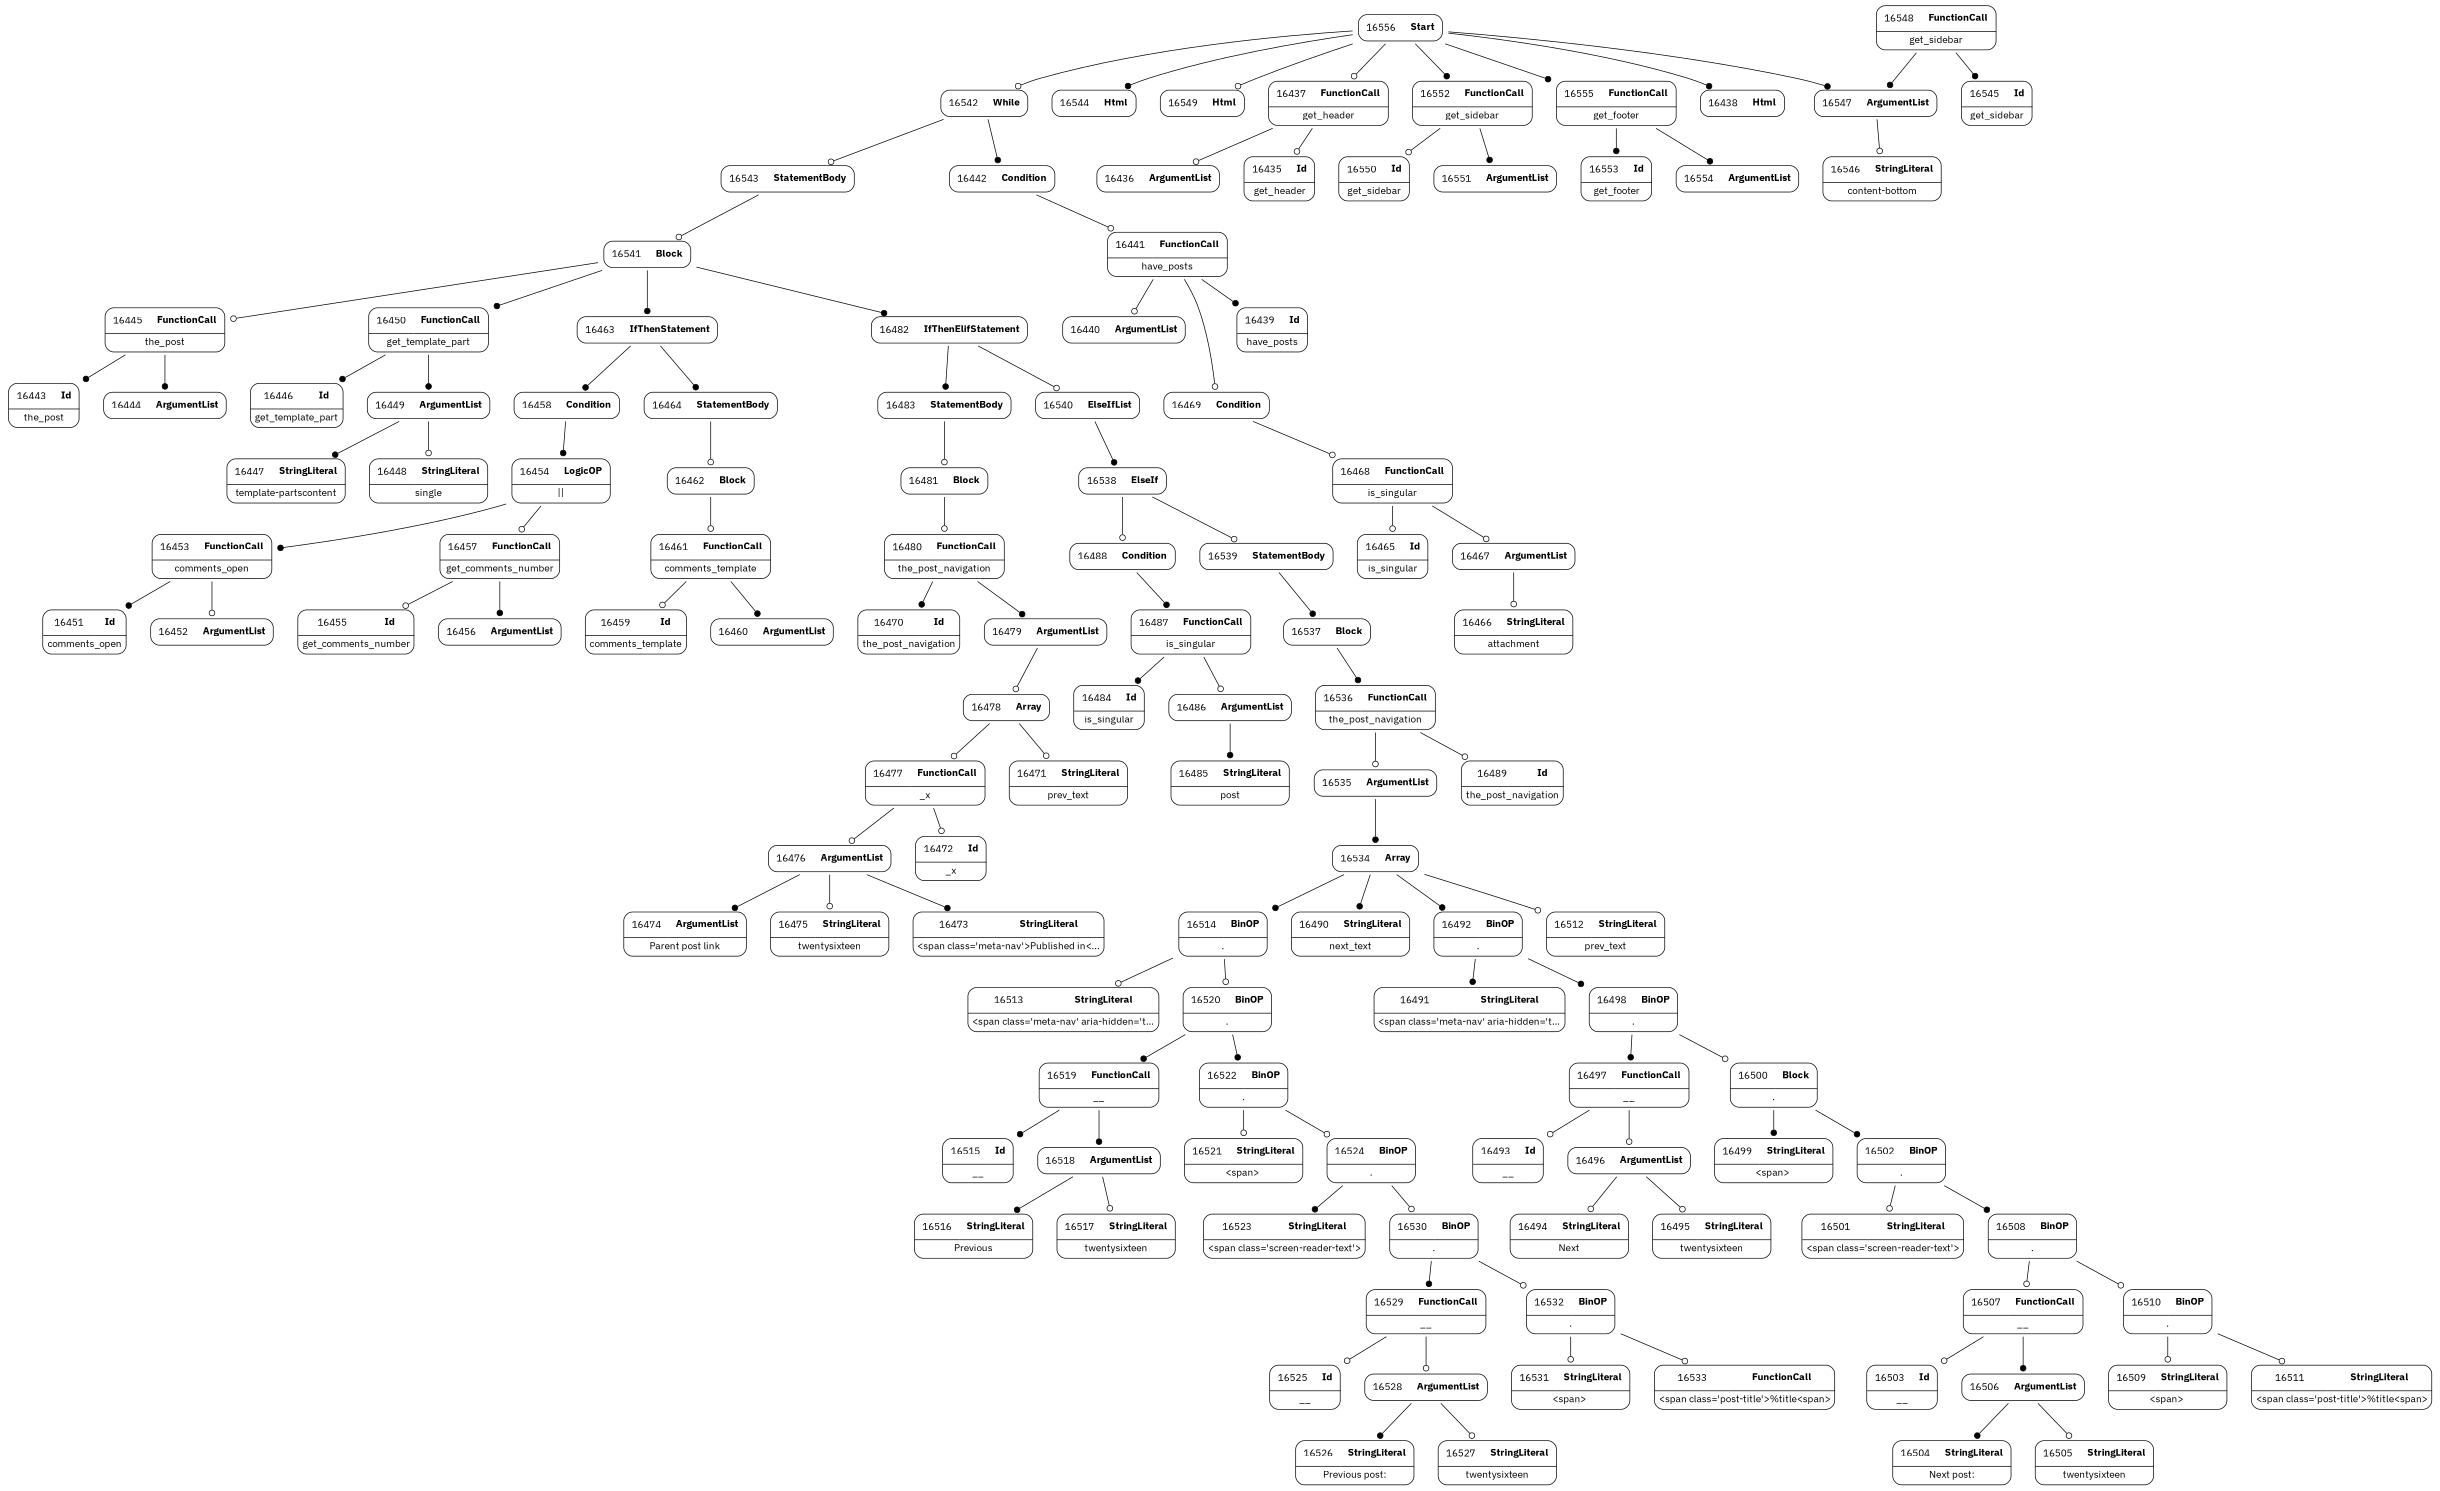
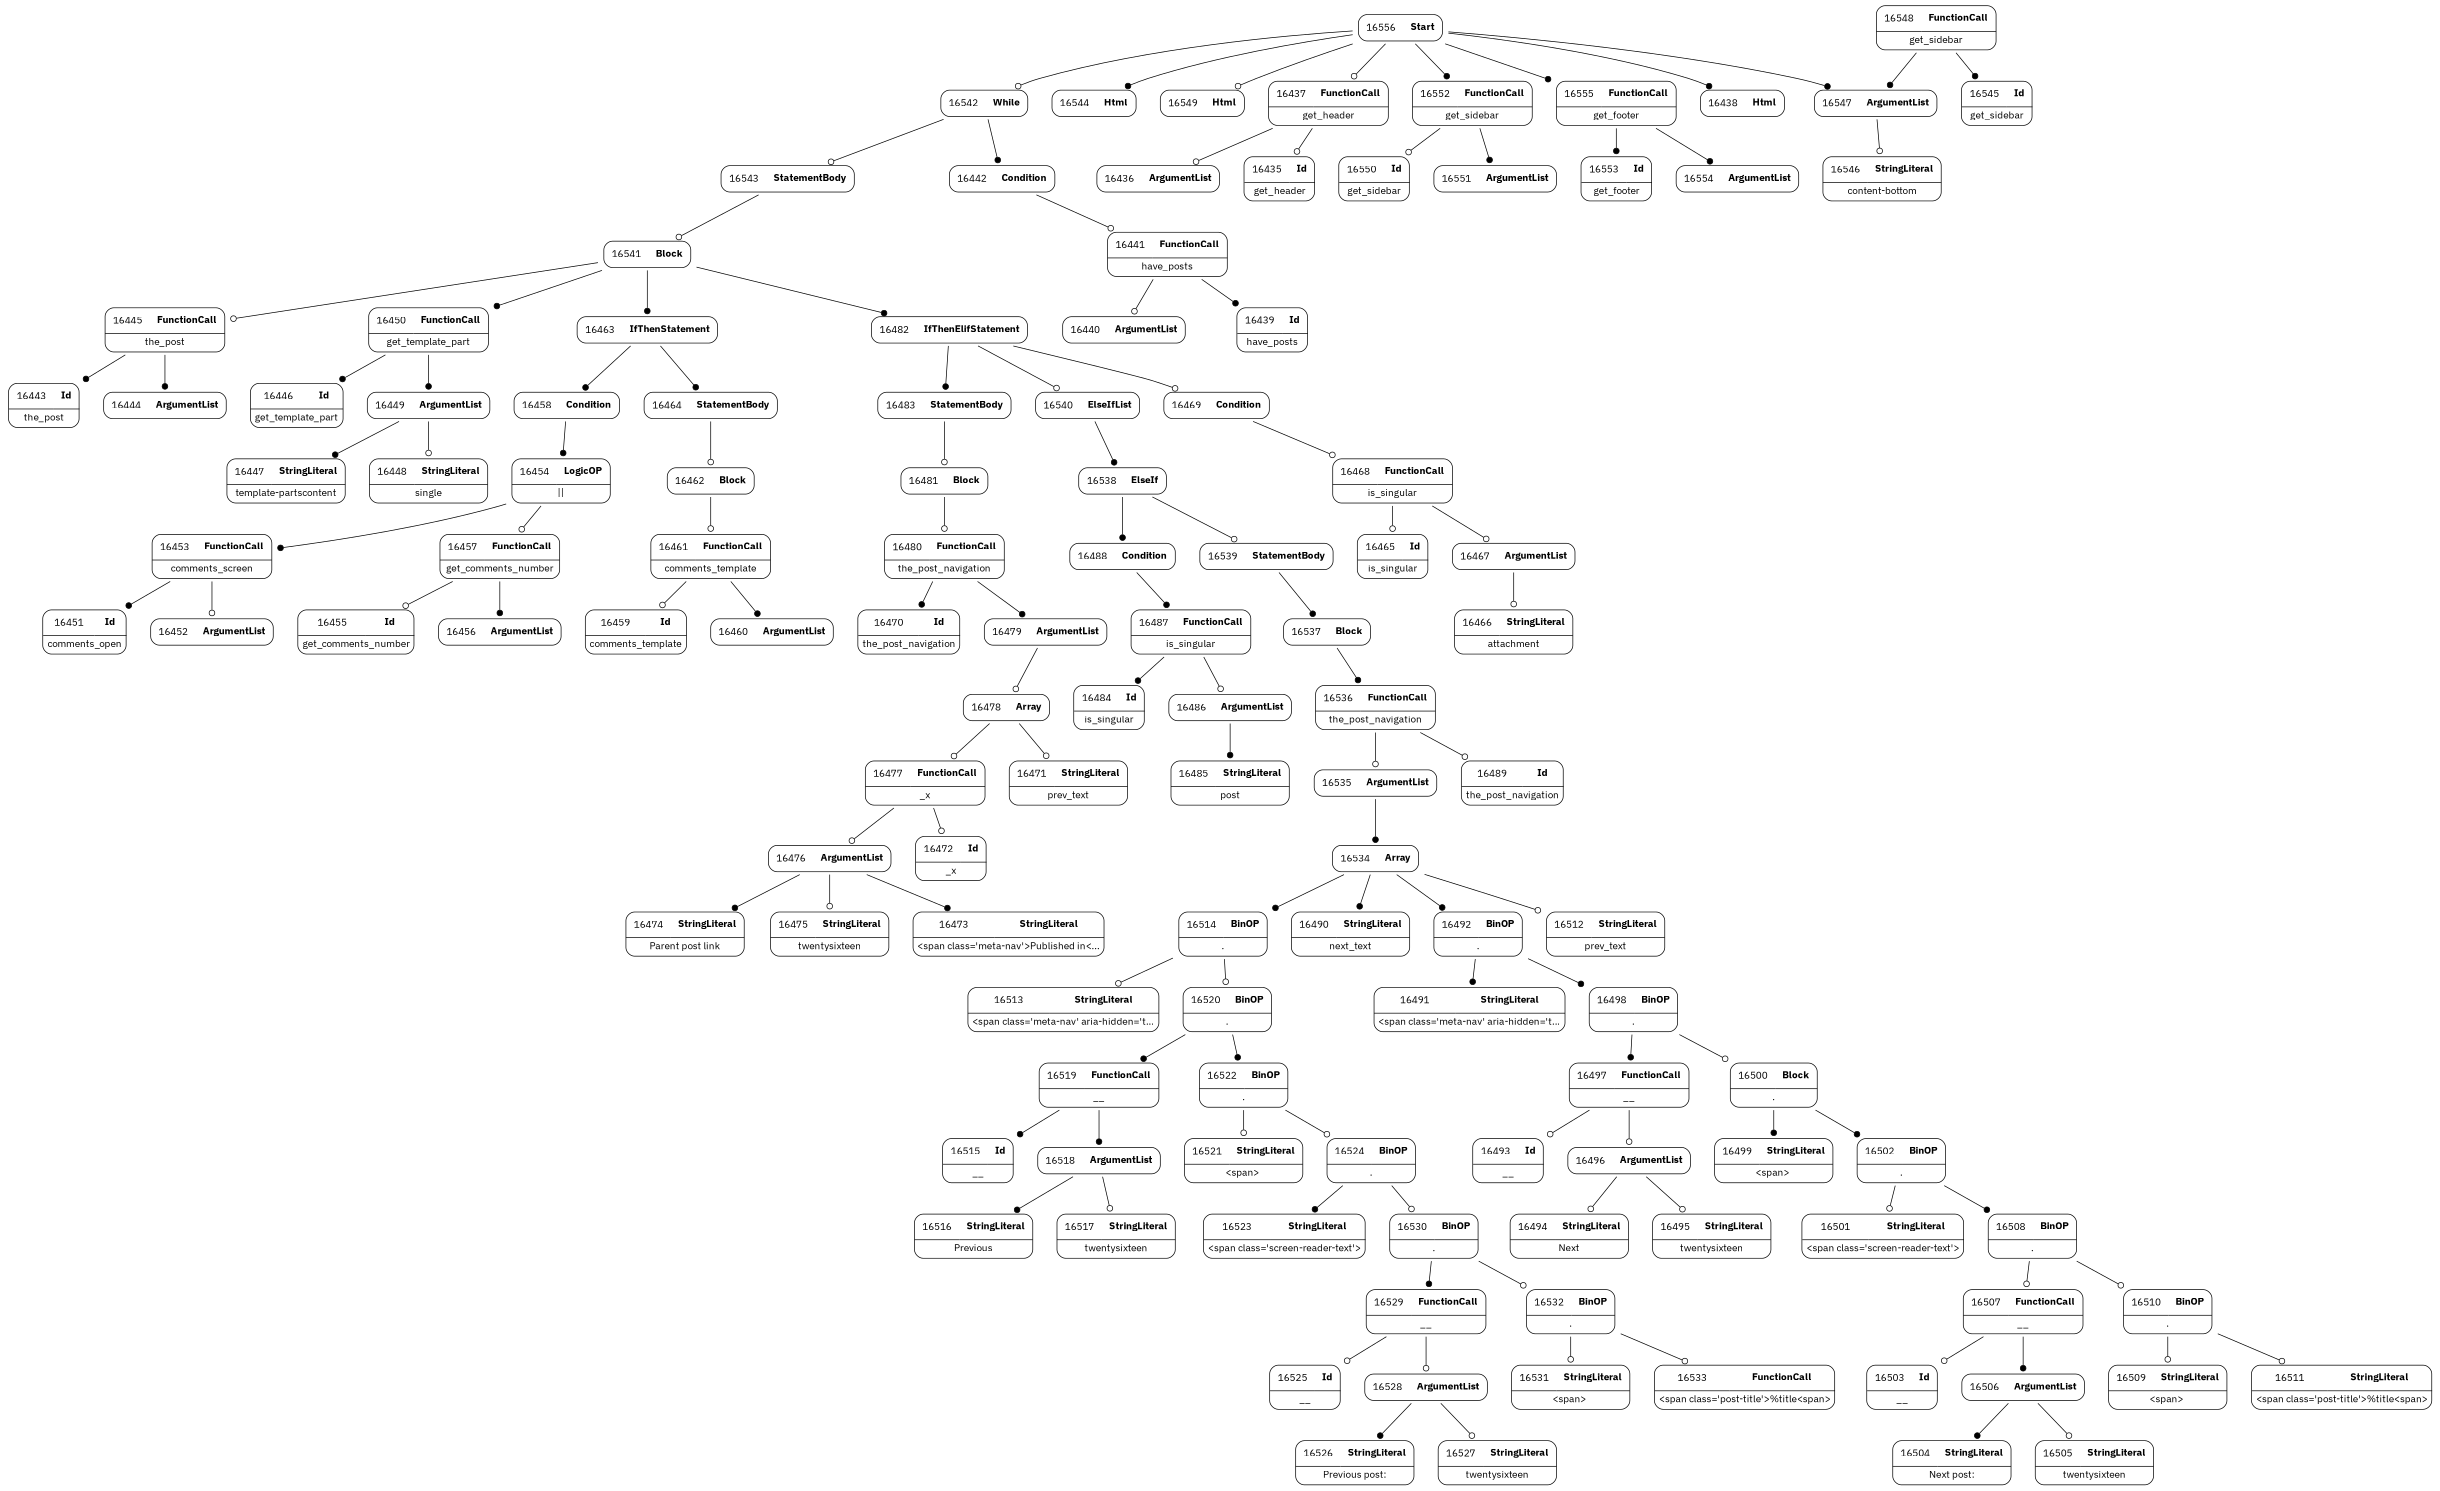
edge "16441" -> "16469": now "16482" -> "16469"
edge "16538" -> "16488": arrowhead odot -> dot
node "16453": text "comments_open" -> "comments_screen"
node "16474": text "ArgumentList" -> "StringLiteral"
